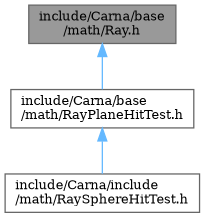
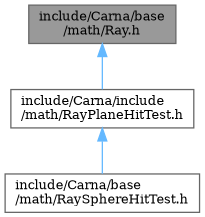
node "include/Carna/base /math/RayPlaneHitTest.h": label "include/Carna/base /math/RayPlaneHitTest.h" -> "include/Carna/include /math/RayPlaneHitTest.h"
node "include/Carna/include /math/RaySphereHitTest.h": label "include/Carna/include /math/RaySphereHitTest.h" -> "include/Carna/base /math/RaySphereHitTest.h"
